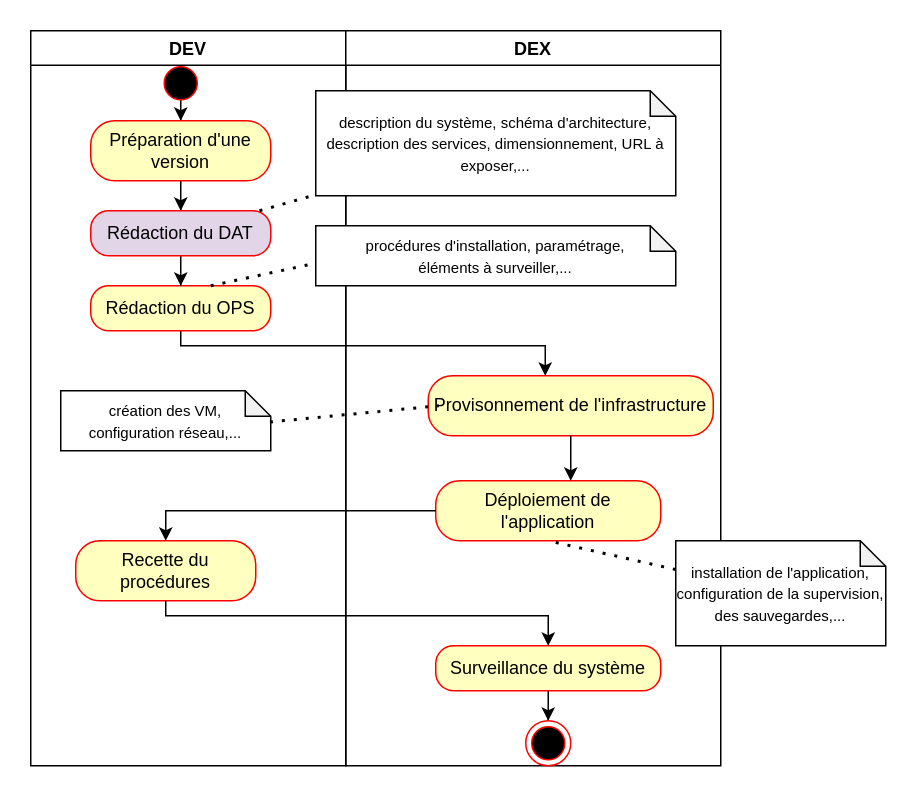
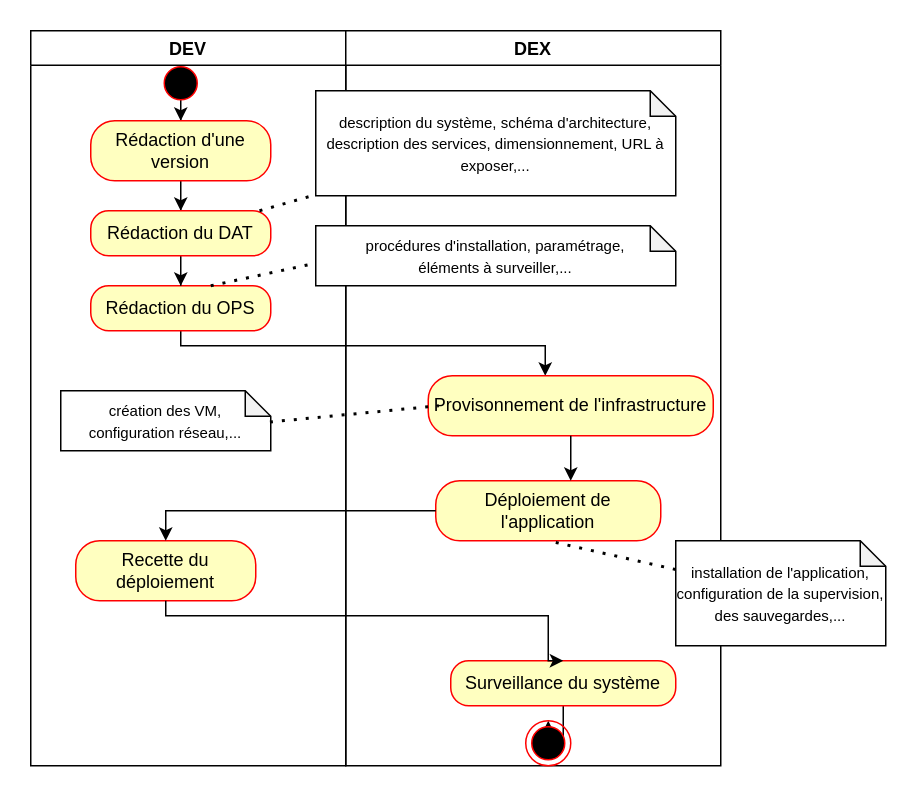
node "Préparation d'une version": label "Préparation d'une version" -> "Rédaction d'une version"
node "Rédaction du DAT": fillcolor #e1d5e7 -> #ffffc0
node "Recette du procédures": label "Recette du procédures" -> "Recette du déploiement"
node "Surveillance du système": moved (548, 668) -> (563, 683)
